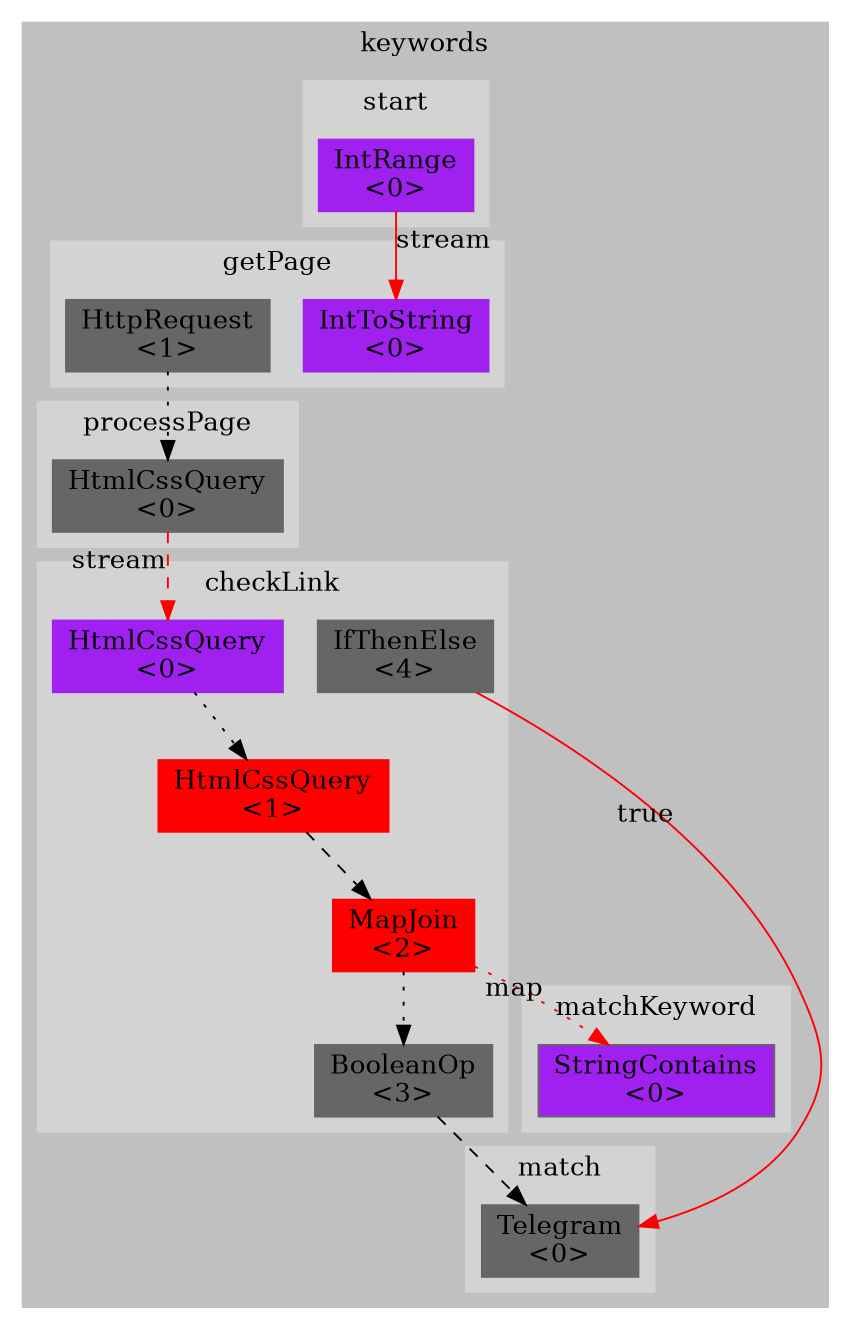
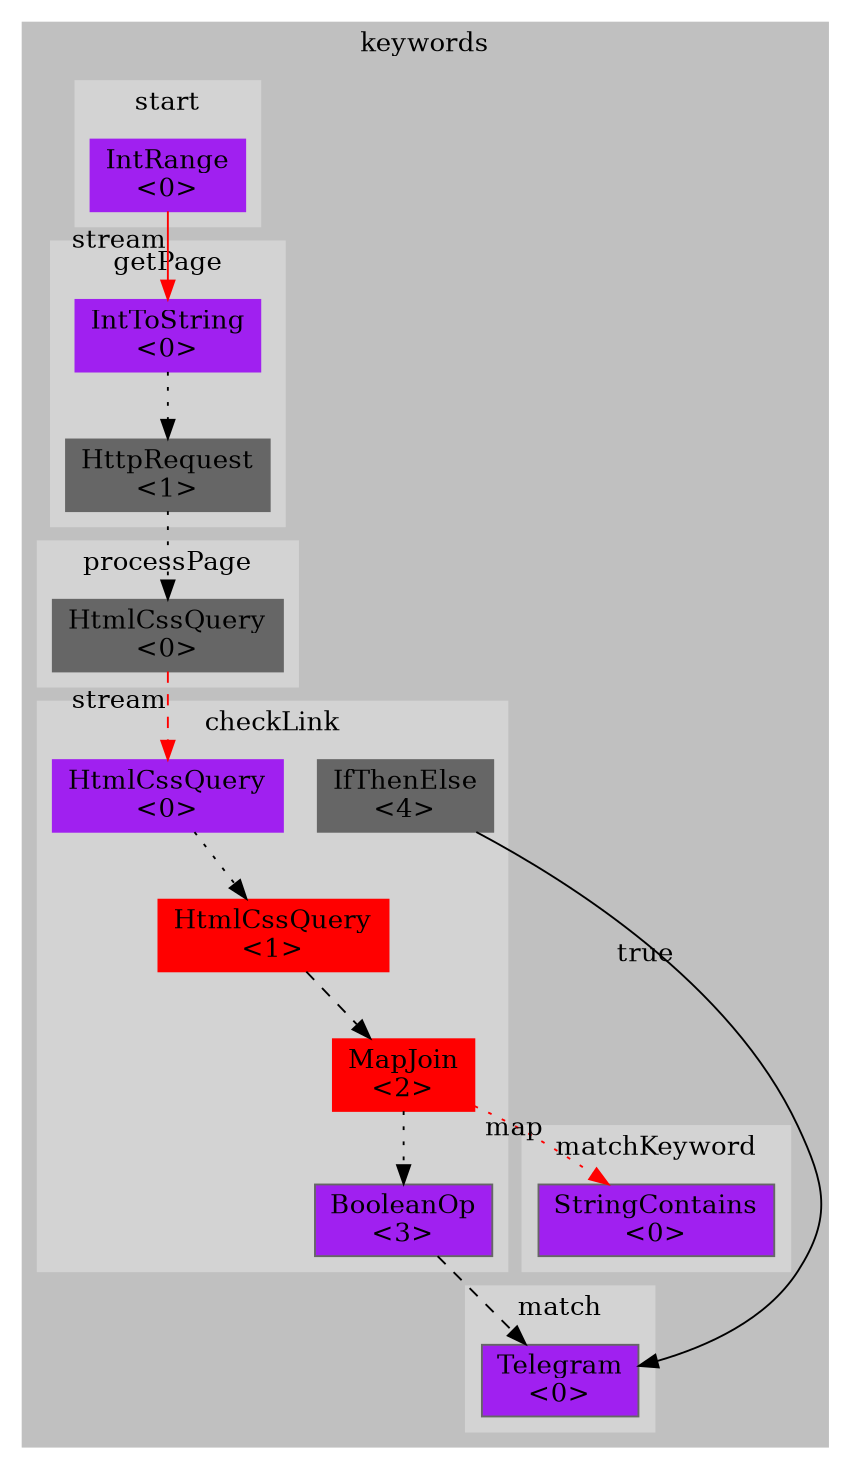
edge "IntToString <0>" -> "HttpRequest <1>": added
edge "IfThenElse <4>" -> "Telegram <0>": color red -> black
node "BooleanOp <3>": fillcolor gray40 -> purple
node "Telegram <0>": fillcolor gray40 -> purple
